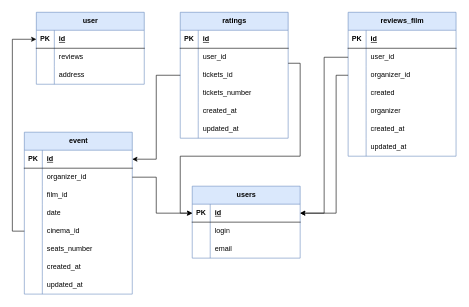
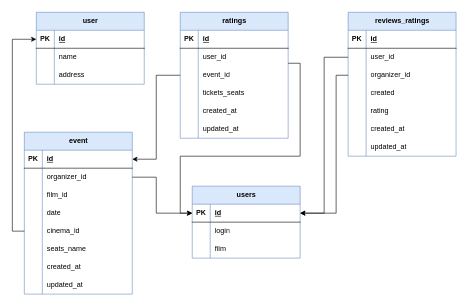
node "reviews_film": label "reviews_film" -> "reviews_ratings"
node "reviews": label "reviews" -> "name"
node "tickets_id": label "tickets_id" -> "event_id"
node "tickets_number": label "tickets_number" -> "tickets_seats"
node "organizer": label "organizer" -> "rating"
node "seats_number": label "seats_number" -> "seats_name"
node "email": label "email" -> "film"
